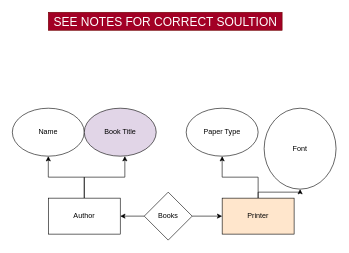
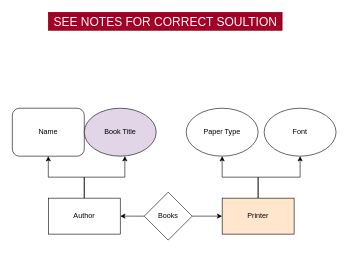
node "Name": shape ellipse -> rounded rectangle
node "Font": size 72x81 -> 72x48
